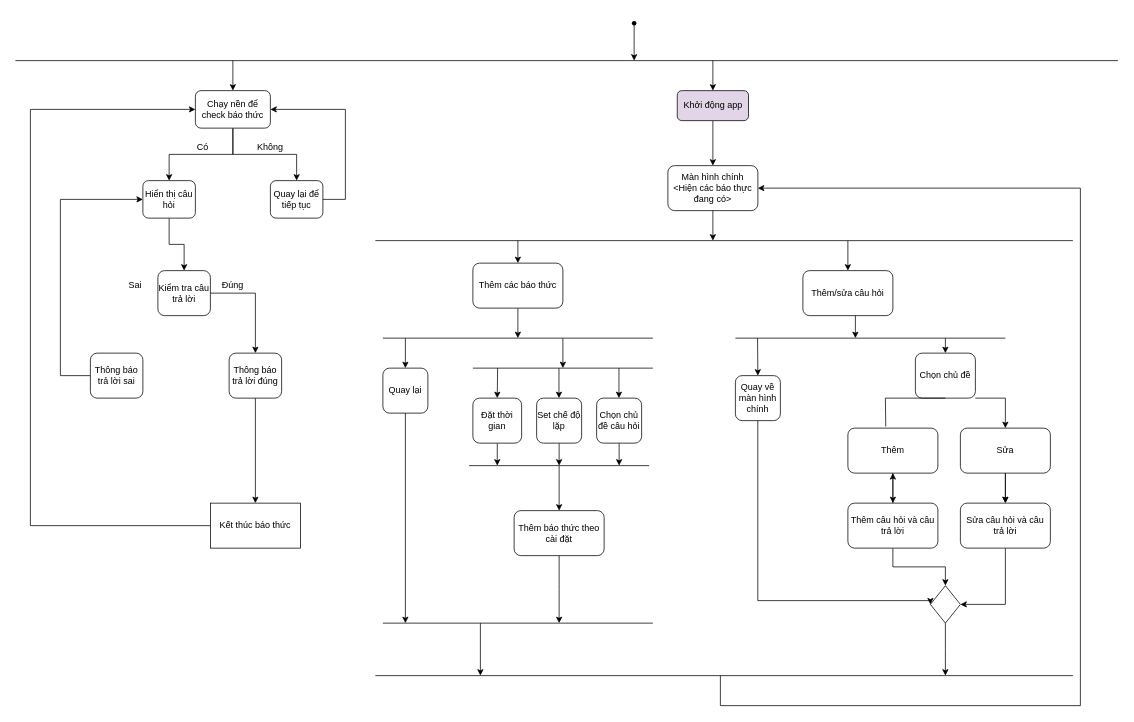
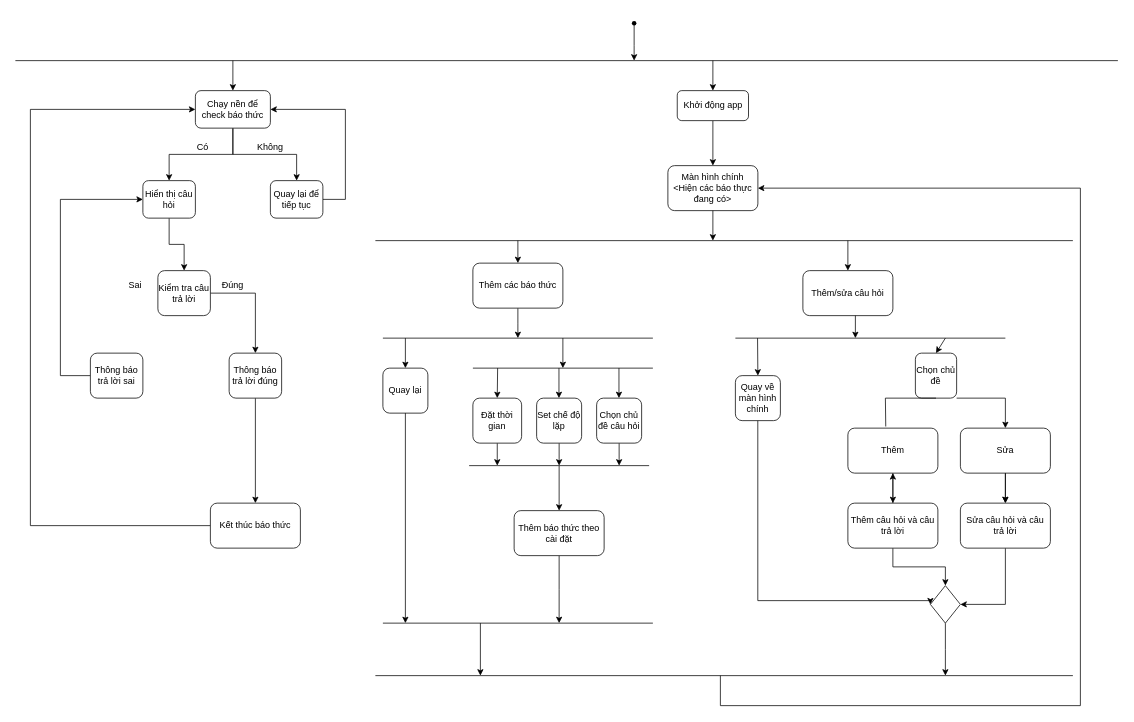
node "Khởi động app": fillcolor #e1d5e7 -> #ffffff
node "Chọn chủ đề": size 60x45 -> 41x45
node "Kết thúc báo thức": shape rectangle -> rounded rectangle
